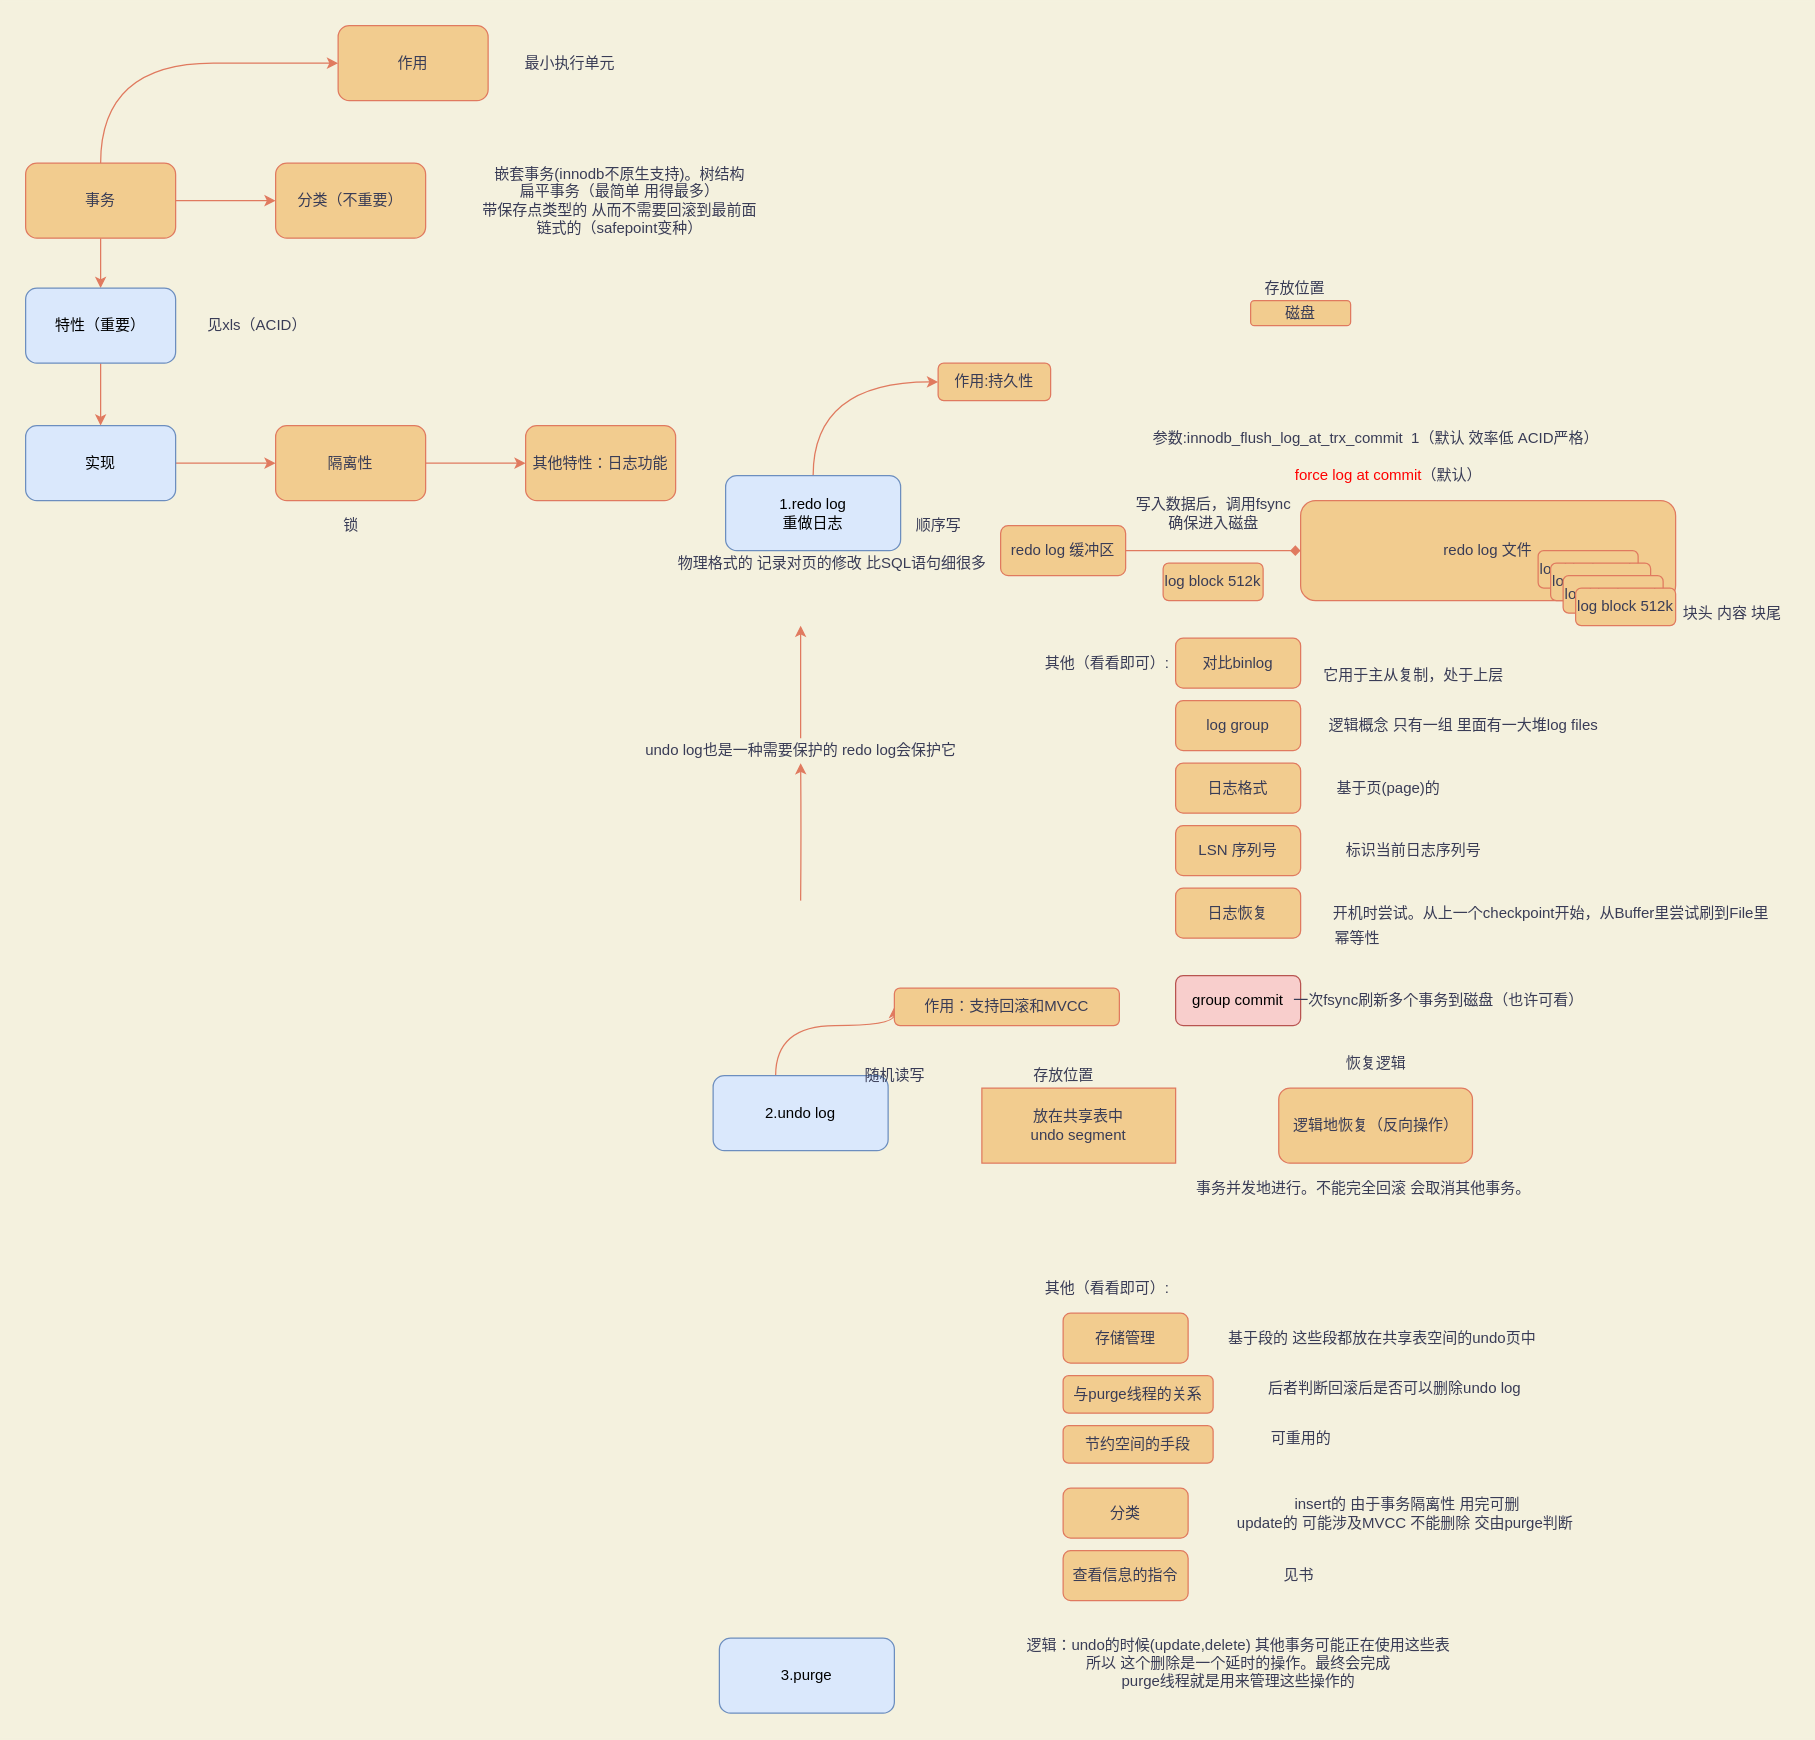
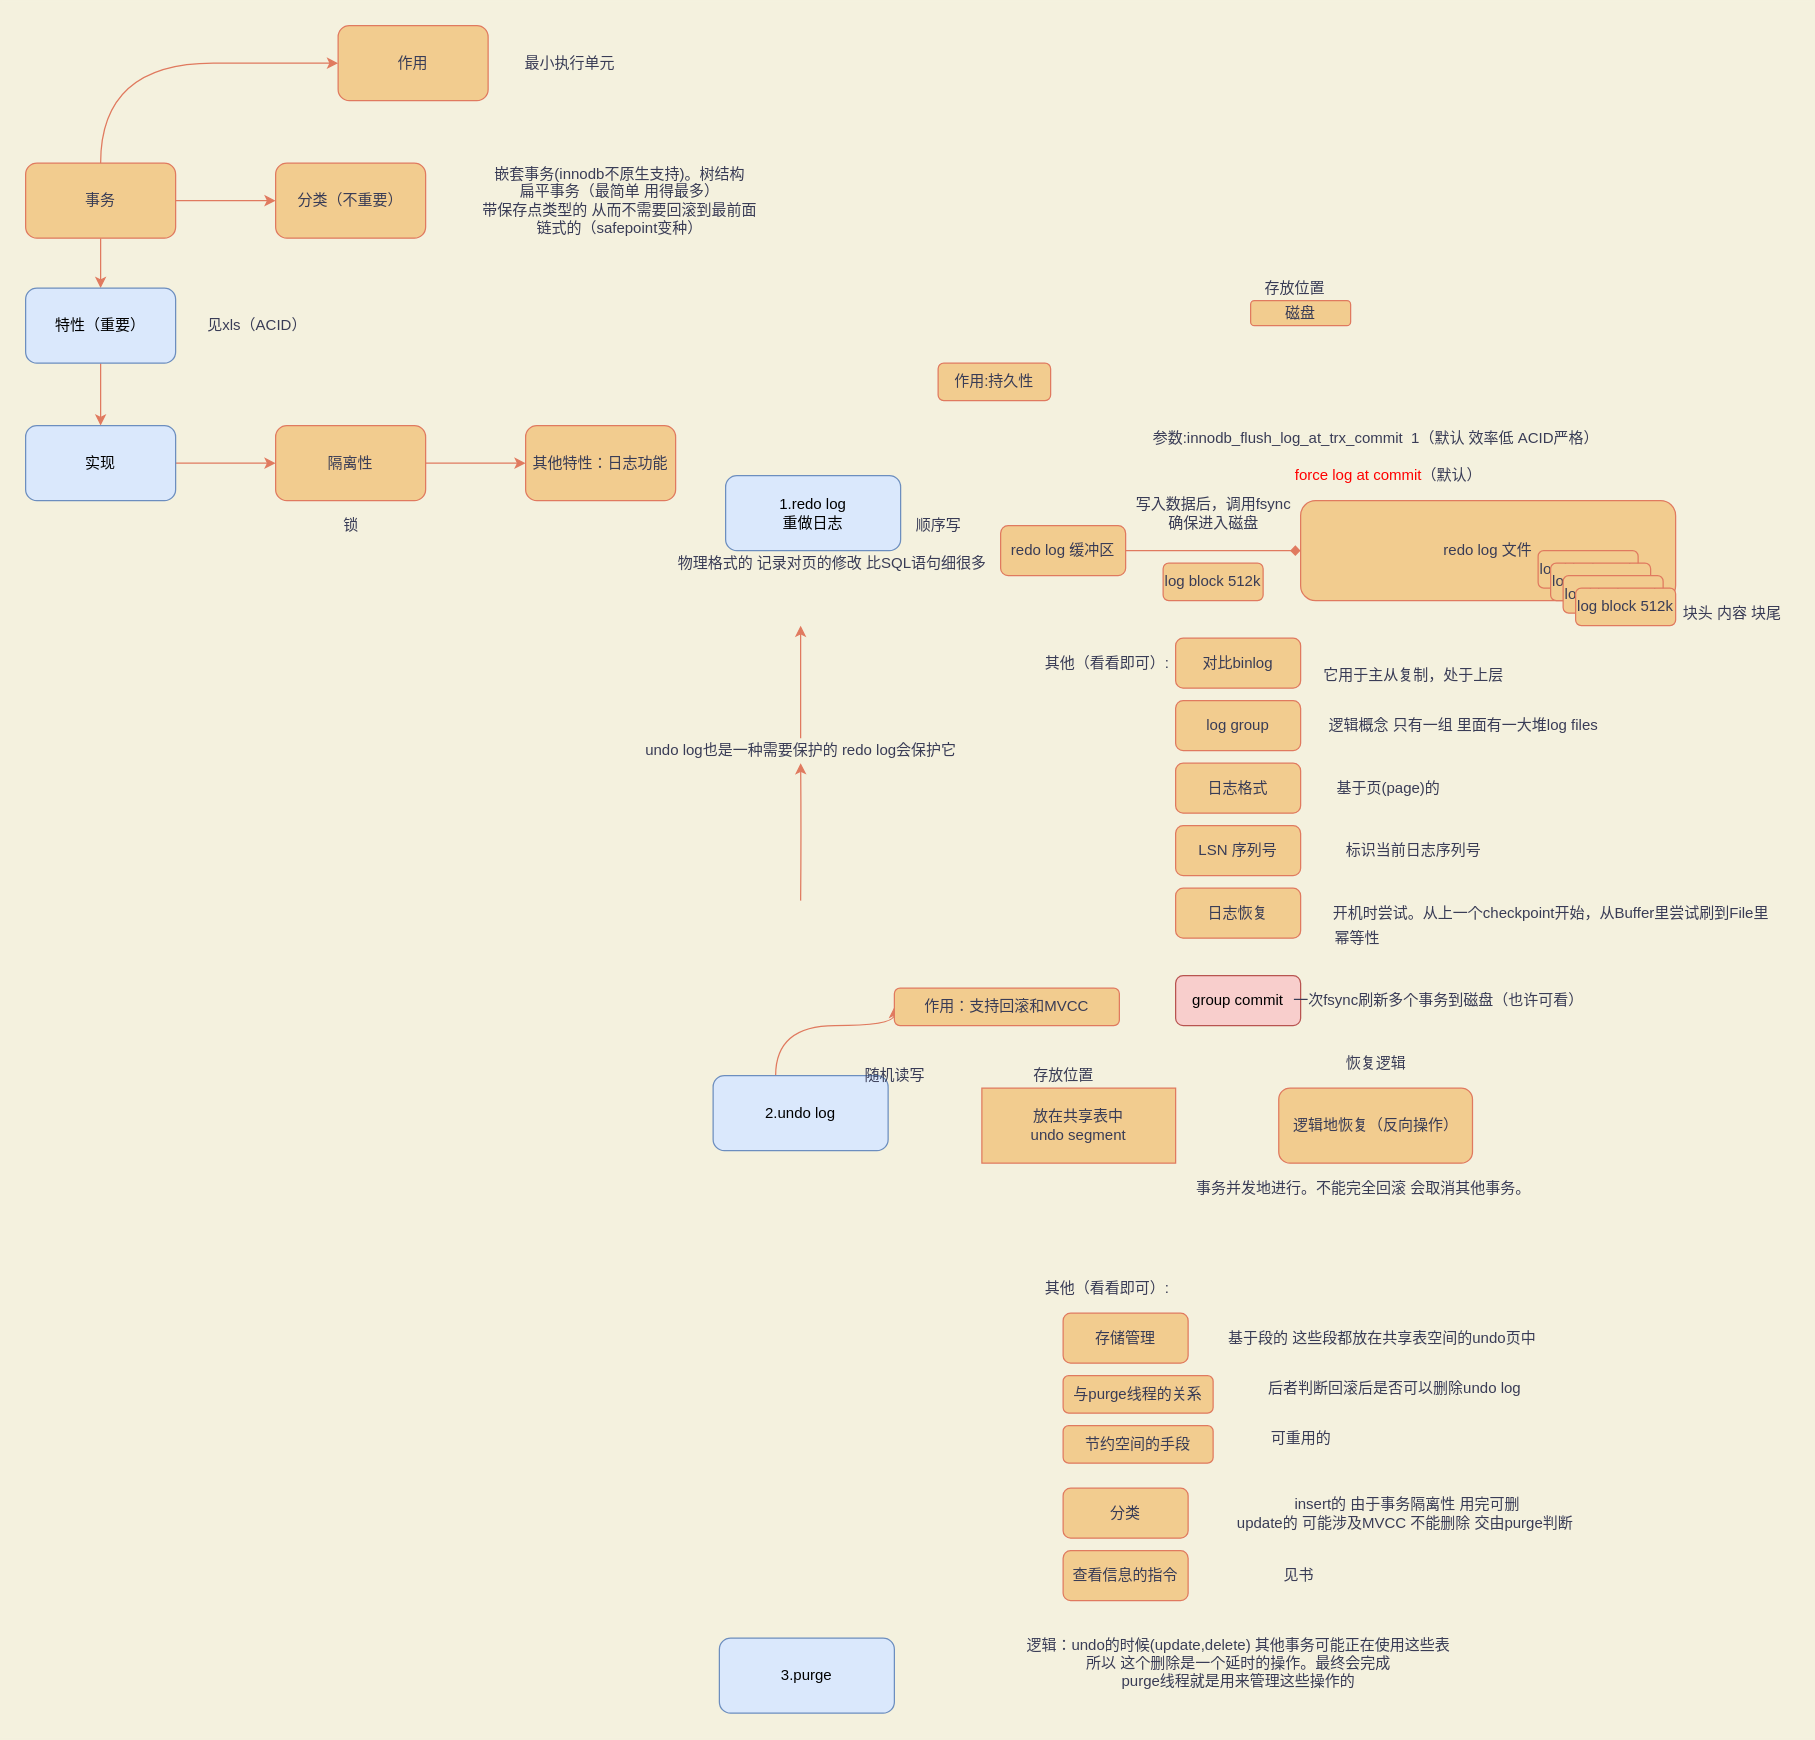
edge "1.redo log 重做日志" -> "作用:持久性": removed
